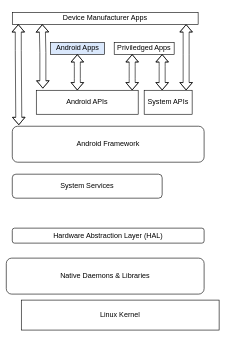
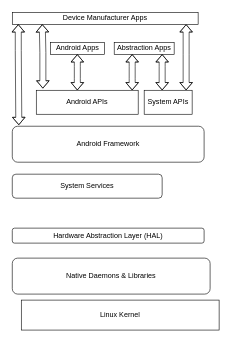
node "Android Apps": fillcolor #dae8fc -> #ffffff
node "Priviledged Apps": label "Priviledged Apps" -> "Abstraction Apps"
node "Native Daemons & Libraries": moved (105, 276) -> (111, 276)
